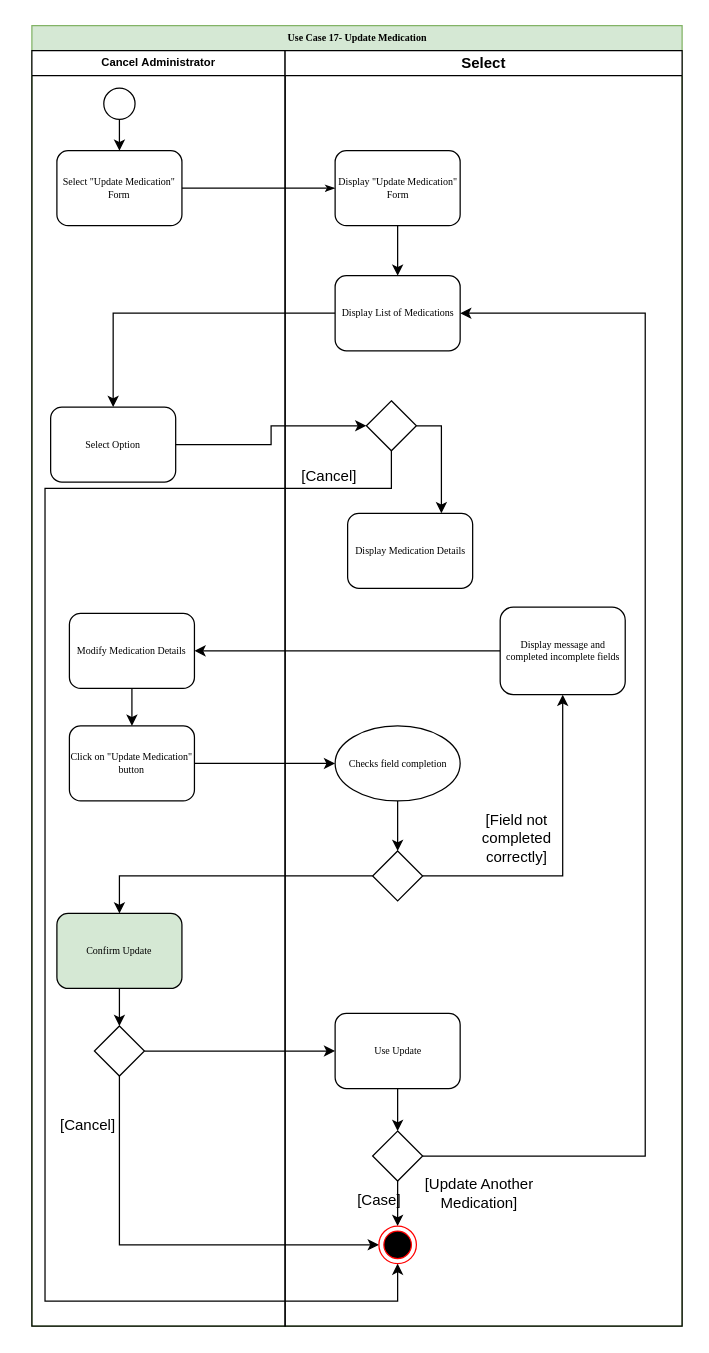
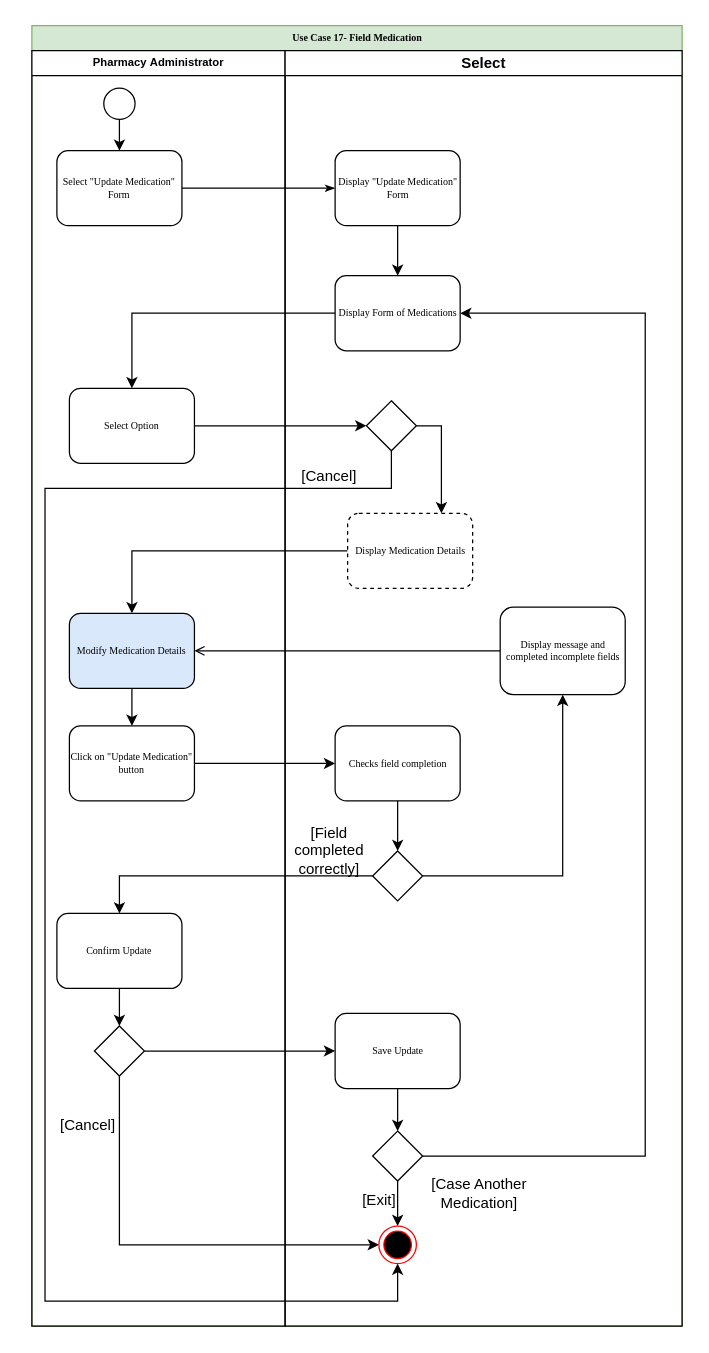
node "Use Case 17- Update Medication": label "Use Case 17- Update Medication" -> "Use Case 17- Field Medication"
node "Cancel Administrator": label "Cancel Administrator" -> "Pharmacy Administrator"
node "Display List of Medications": label "Display List of Medications" -> "Display Form of Medications"
node "Select Option": moved (113, 444) -> (132, 426)
edge "Display Medication Details" -> "Modify Medication Details": added
node "Display Medication Details": style solid -> dashed
node "Modify Medication Details": fillcolor #ffffff -> #dae8fc
edge "Display message and completed incomplete fields" -> "Modify Medication Details": arrowhead classic -> open
node "Checks field completion": shape ellipse -> rounded rectangle
node "[Field not completed correctly]": removed
node "[Field completed correctly]": added
node "Confirm Update": fillcolor #d5e8d4 -> #ffffff
node "Use Update": label "Use Update" -> "Save Update"
node "[Update Another Medication]": label "[Update Another Medication]" -> "[Case Another Medication]"
node "[Case]": label "[Case]" -> "[Exit]"
